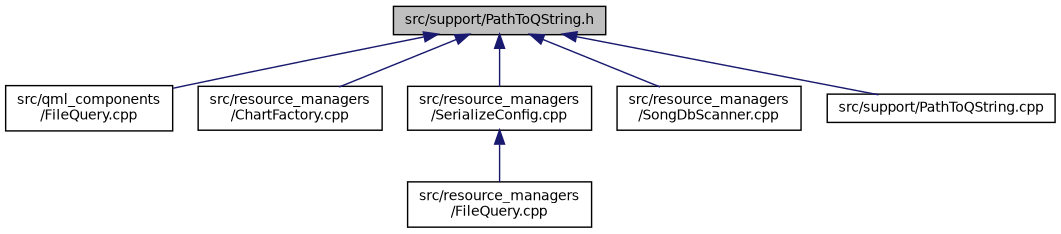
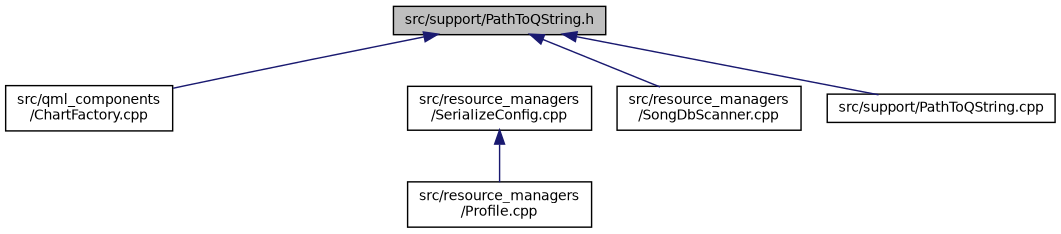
edge "src/resource_managers /SerializeConfig.cpp" -> "src/support/PathToQString.h": removed
node "src/qml_components /FileQuery.cpp": label "src/qml_components /FileQuery.cpp" -> "src/qml_components /ChartFactory.cpp"
node "src/resource_managers /ChartFactory.cpp": removed
node "src/resource_managers /FileQuery.cpp": label "src/resource_managers /FileQuery.cpp" -> "src/resource_managers /Profile.cpp"
